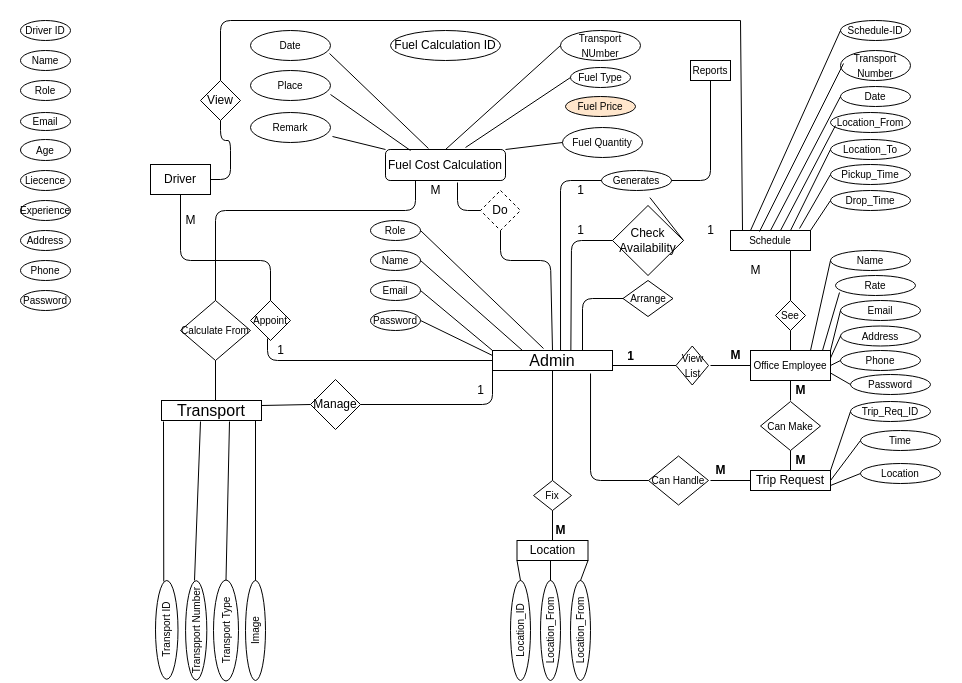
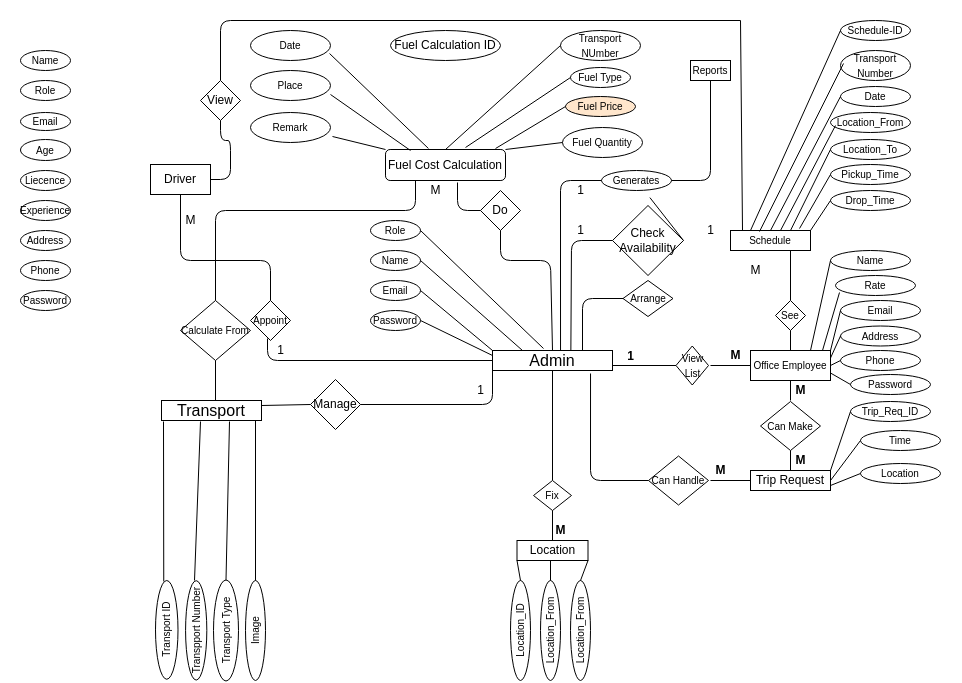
node "Driver ID": removed
edge "Fuel Price" -- "Fuel Cost Calculation": added
node "Do": style dashed -> solid
